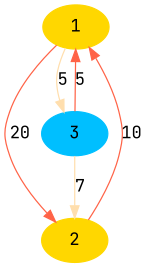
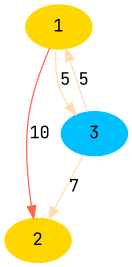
edge "3" -> "1": color tomato -> navajowhite
edge "1" -> "2": label "20" -> "10"
edge "2" -> "1": removed, label "10"
